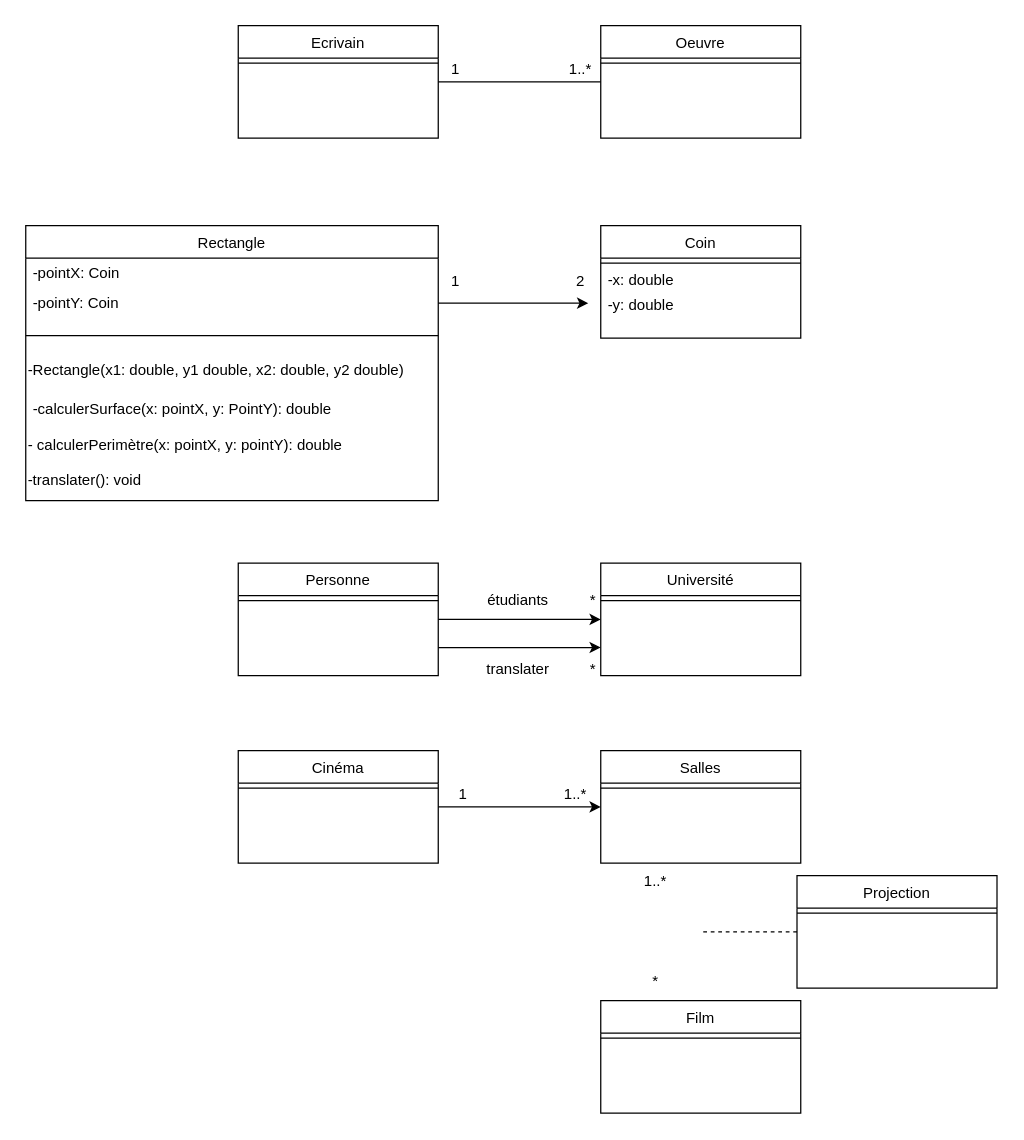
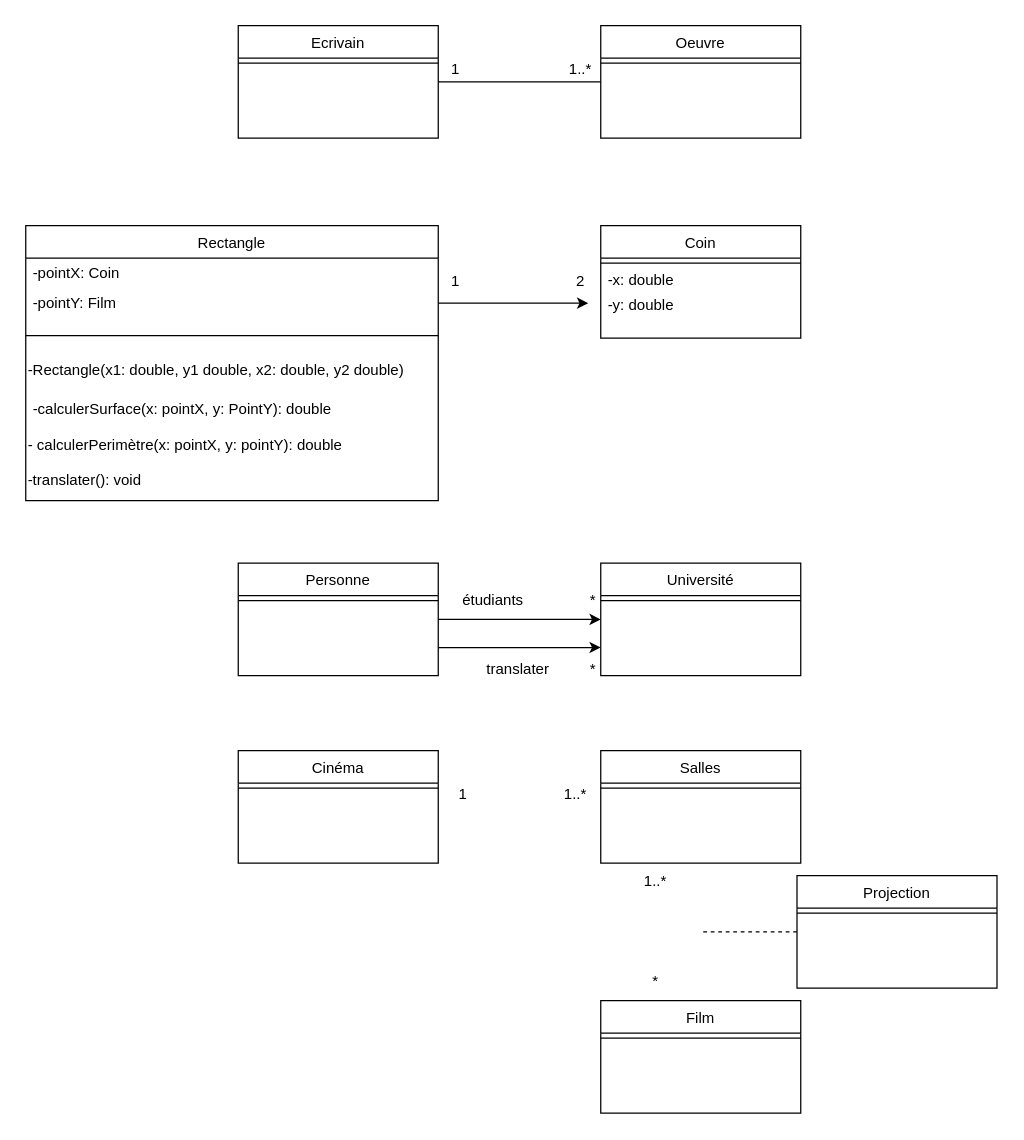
node "-pointY: Coin": label "-pointY: Coin" -> "-pointY: Film"
node "étudiants": moved (518, 601) -> (493, 601)
edge "Cinéma" -> "Salles": removed
